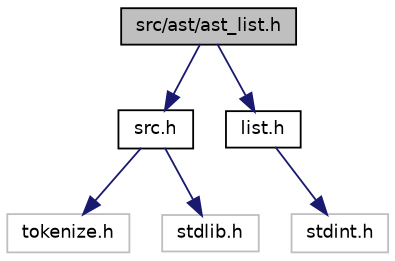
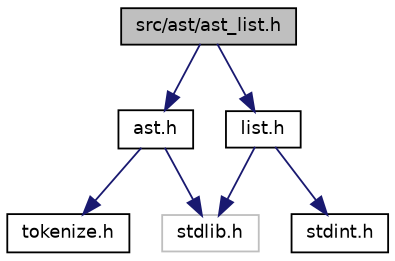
node "src.h": label "src.h" -> "ast.h"
edge "list.h" -> "stdlib.h": added
node "tokenize.h": color grey75 -> black
node "stdint.h": color grey75 -> black
